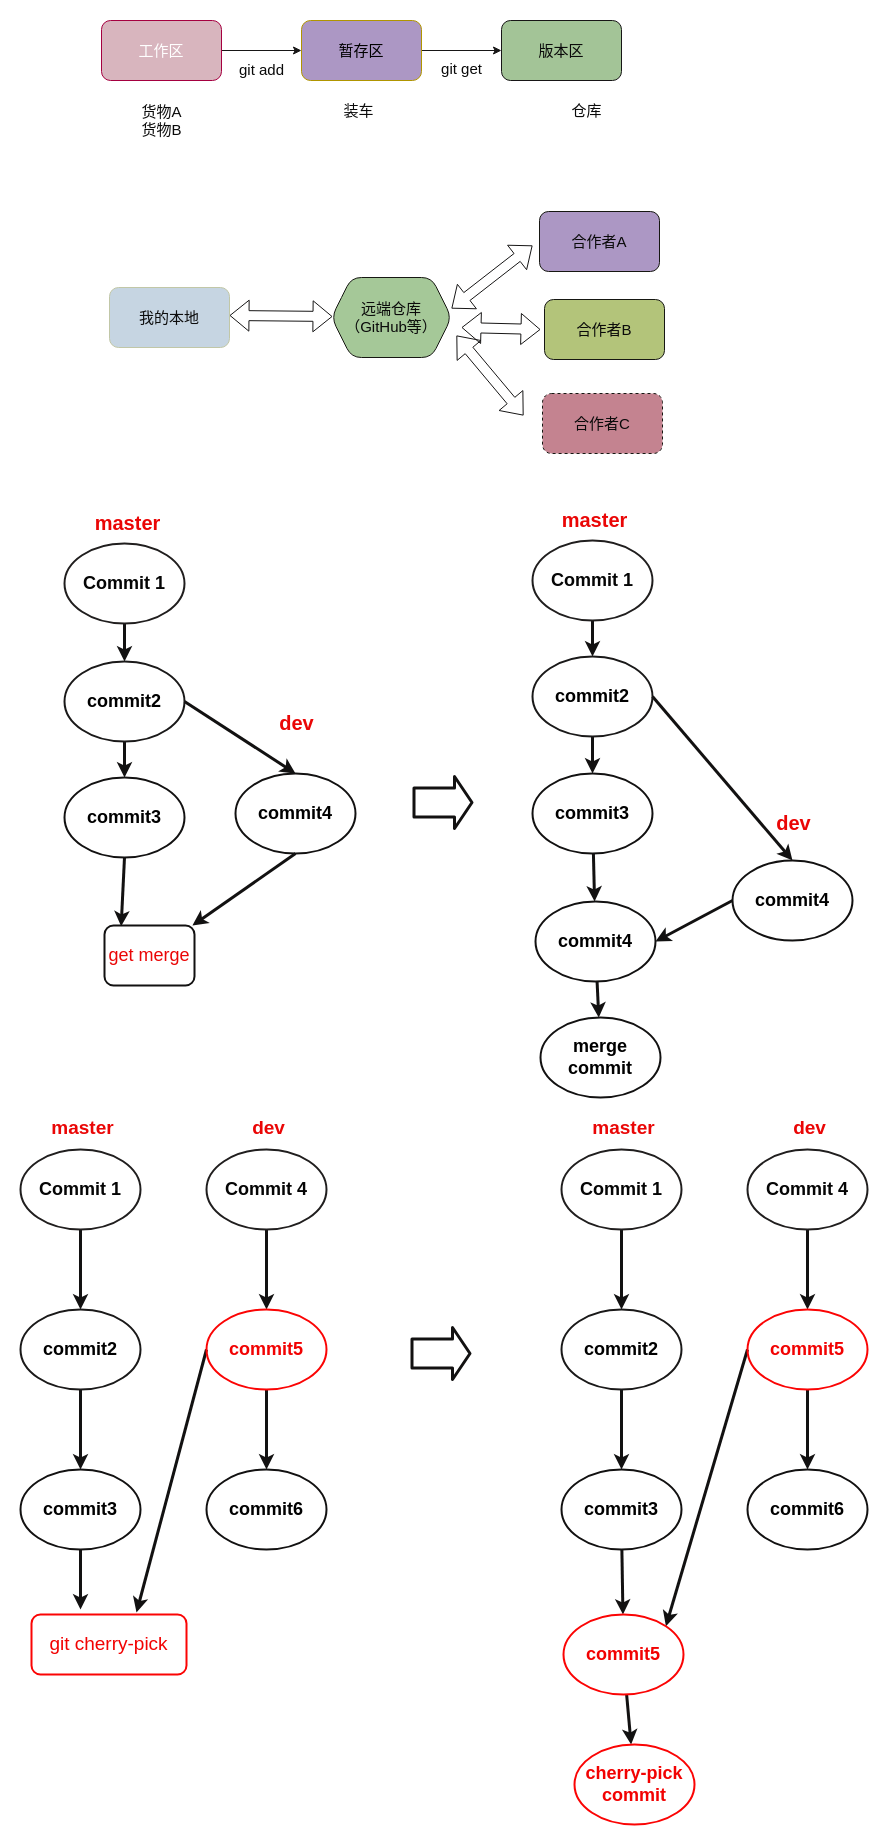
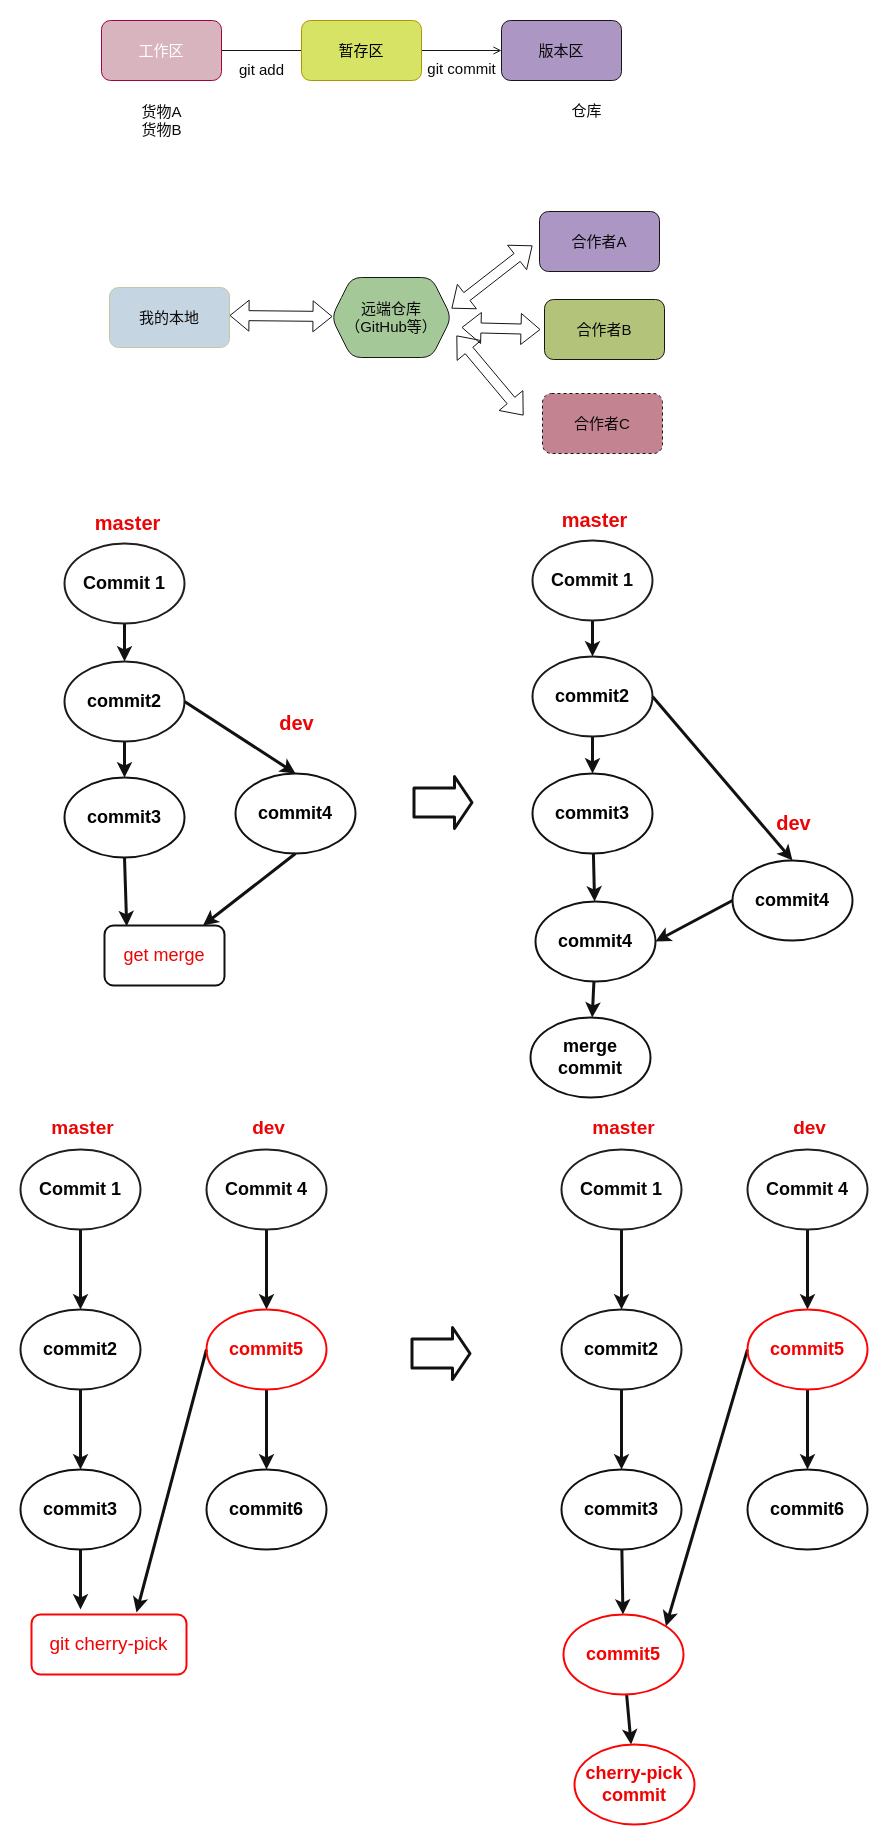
edge "工作区" -> "暂存区": arrowhead classic -> none
node "暂存区": fillcolor #ac97c4 -> #d6e364
edge "暂存区" -> "版本区": arrowhead classic -> open
node "版本区": fillcolor #a3c497 -> #ac97c4
node "git get": label "git get" -> "git commit"
node "装车": removed
node "get merge": size 90x60 -> 120x60
node "merge commit": moved (601, 1058) -> (591, 1058)
